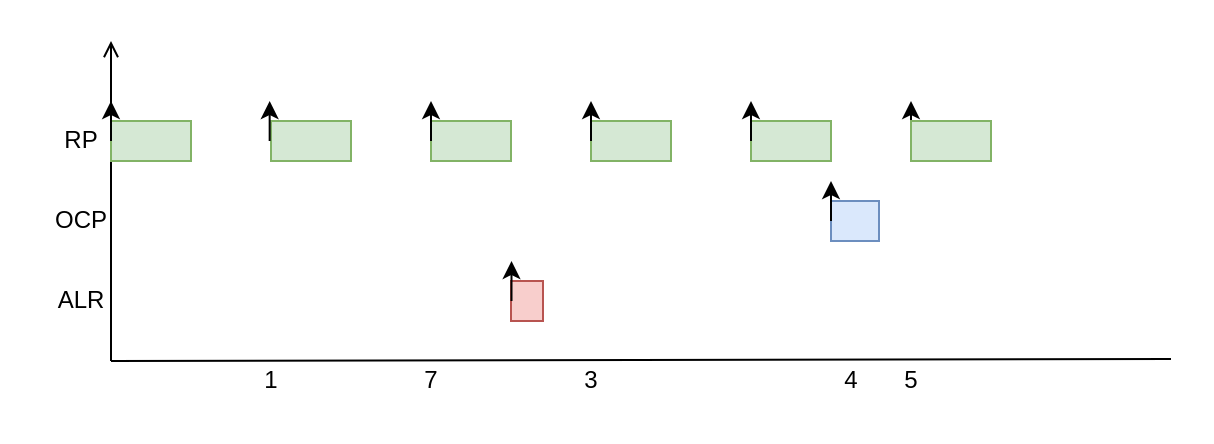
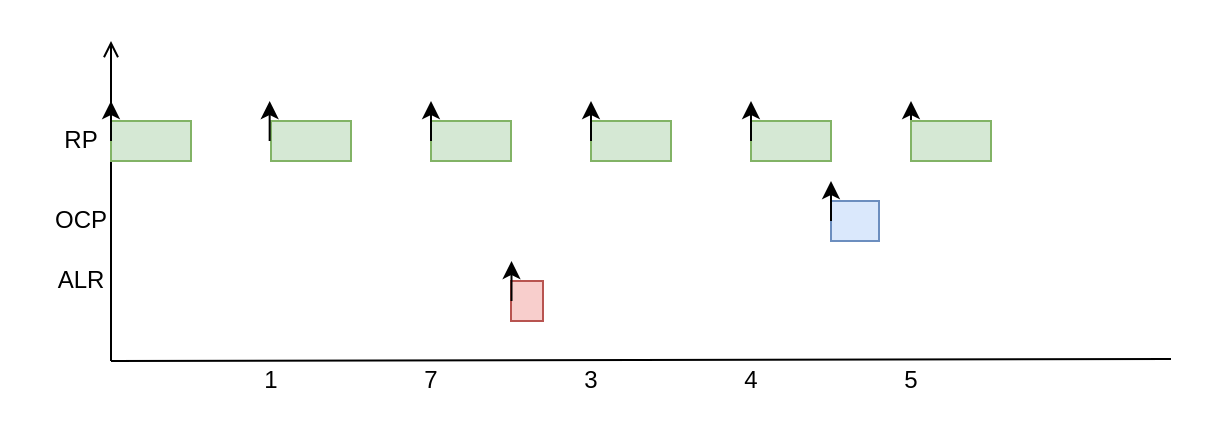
node "ALR": moved (81, 301) -> (81, 281)
node "4": moved (851, 381) -> (751, 381)
